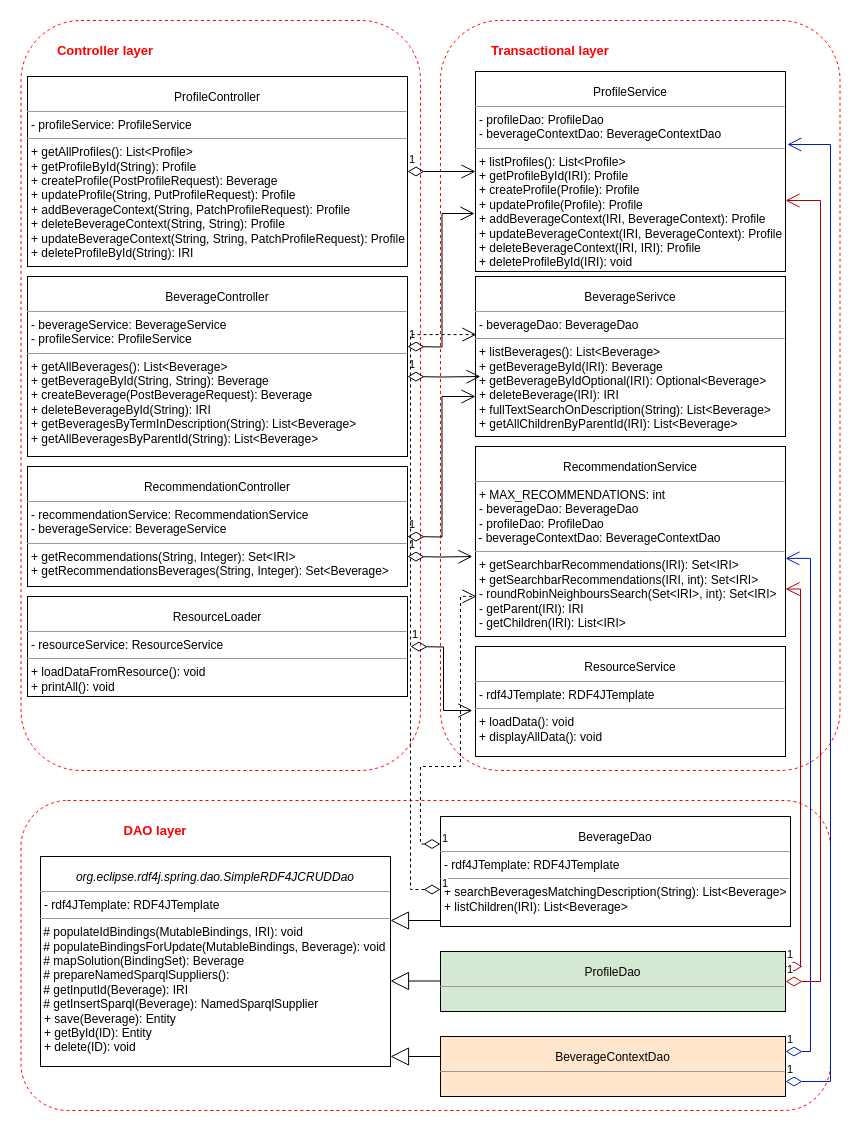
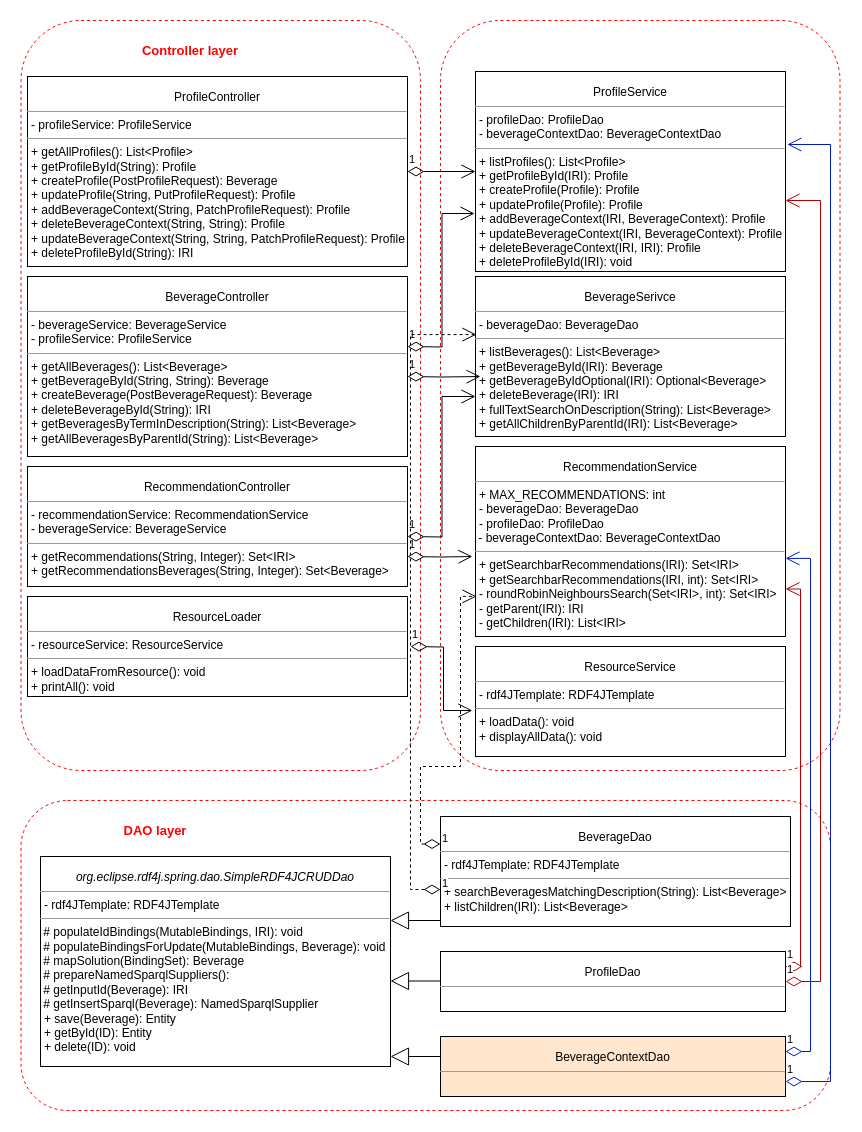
node "Controller layer": moved (106, 51) -> (191, 51)
node "Transactional layer": removed
node "ProfileDao": fillcolor #d5e8d4 -> #ffffff
